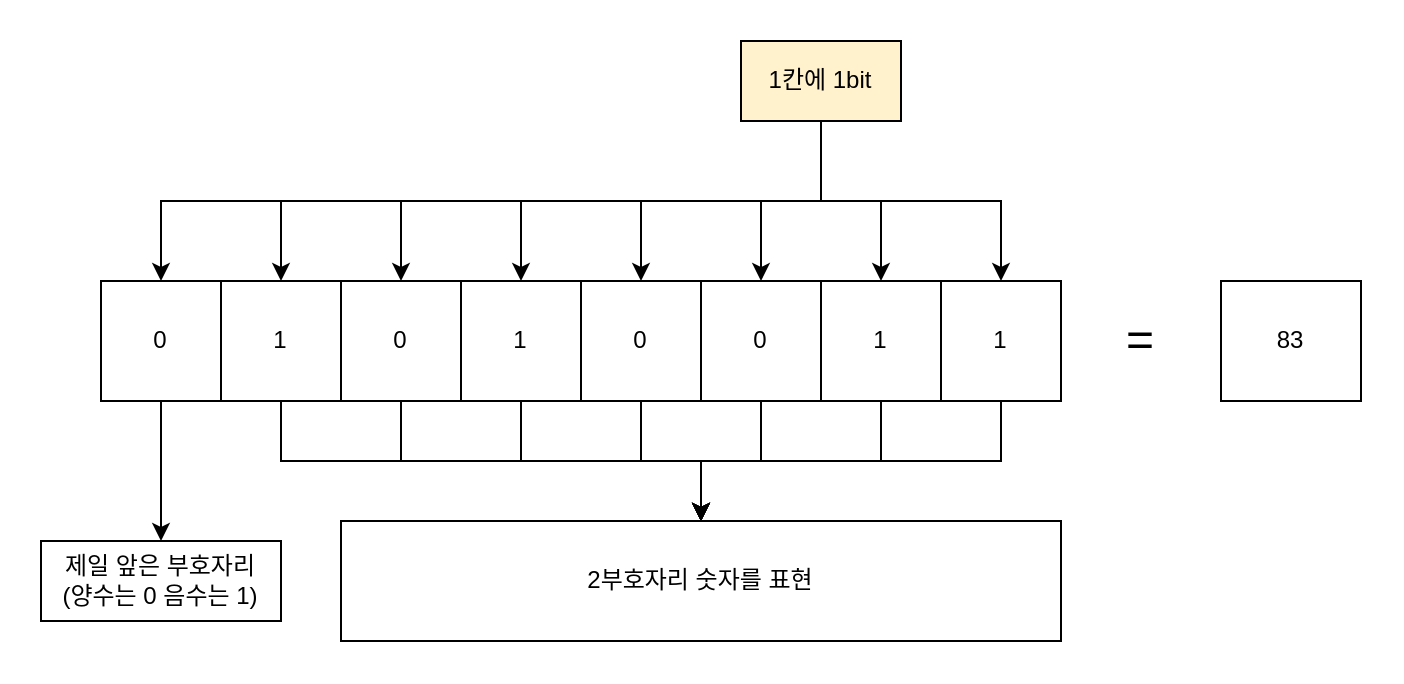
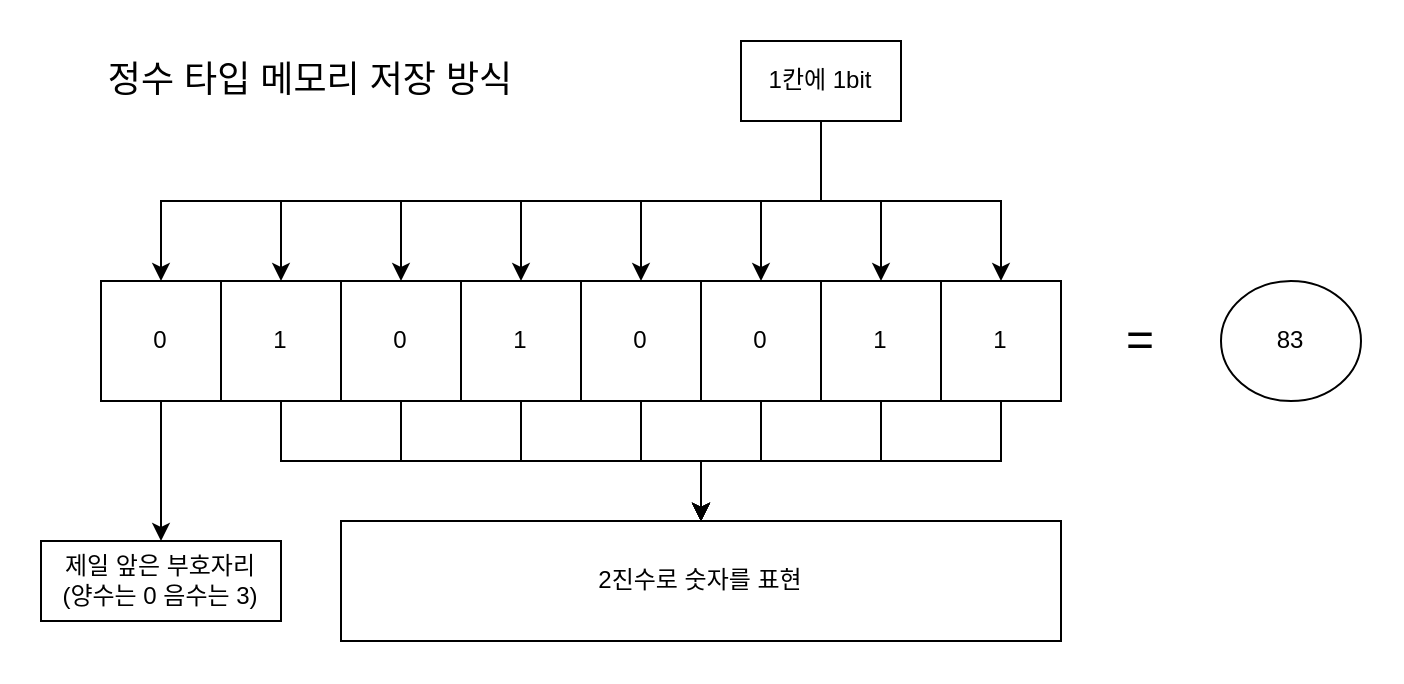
node "정수 타입 메모리 저장 방식": added
node "1칸에 1bit": fillcolor #fff2cc -> #ffffff
node "83": shape rectangle -> ellipse
node "제일 앞은 부호자리 (양수는 0 음수는 1)": label "제일 앞은 부호자리 (양수는 0 음수는 1)" -> "제일 앞은 부호자리 (양수는 0 음수는 3)"
node "2부호자리 숫자를 표현": label "2부호자리 숫자를 표현" -> "2진수로 숫자를 표현"
